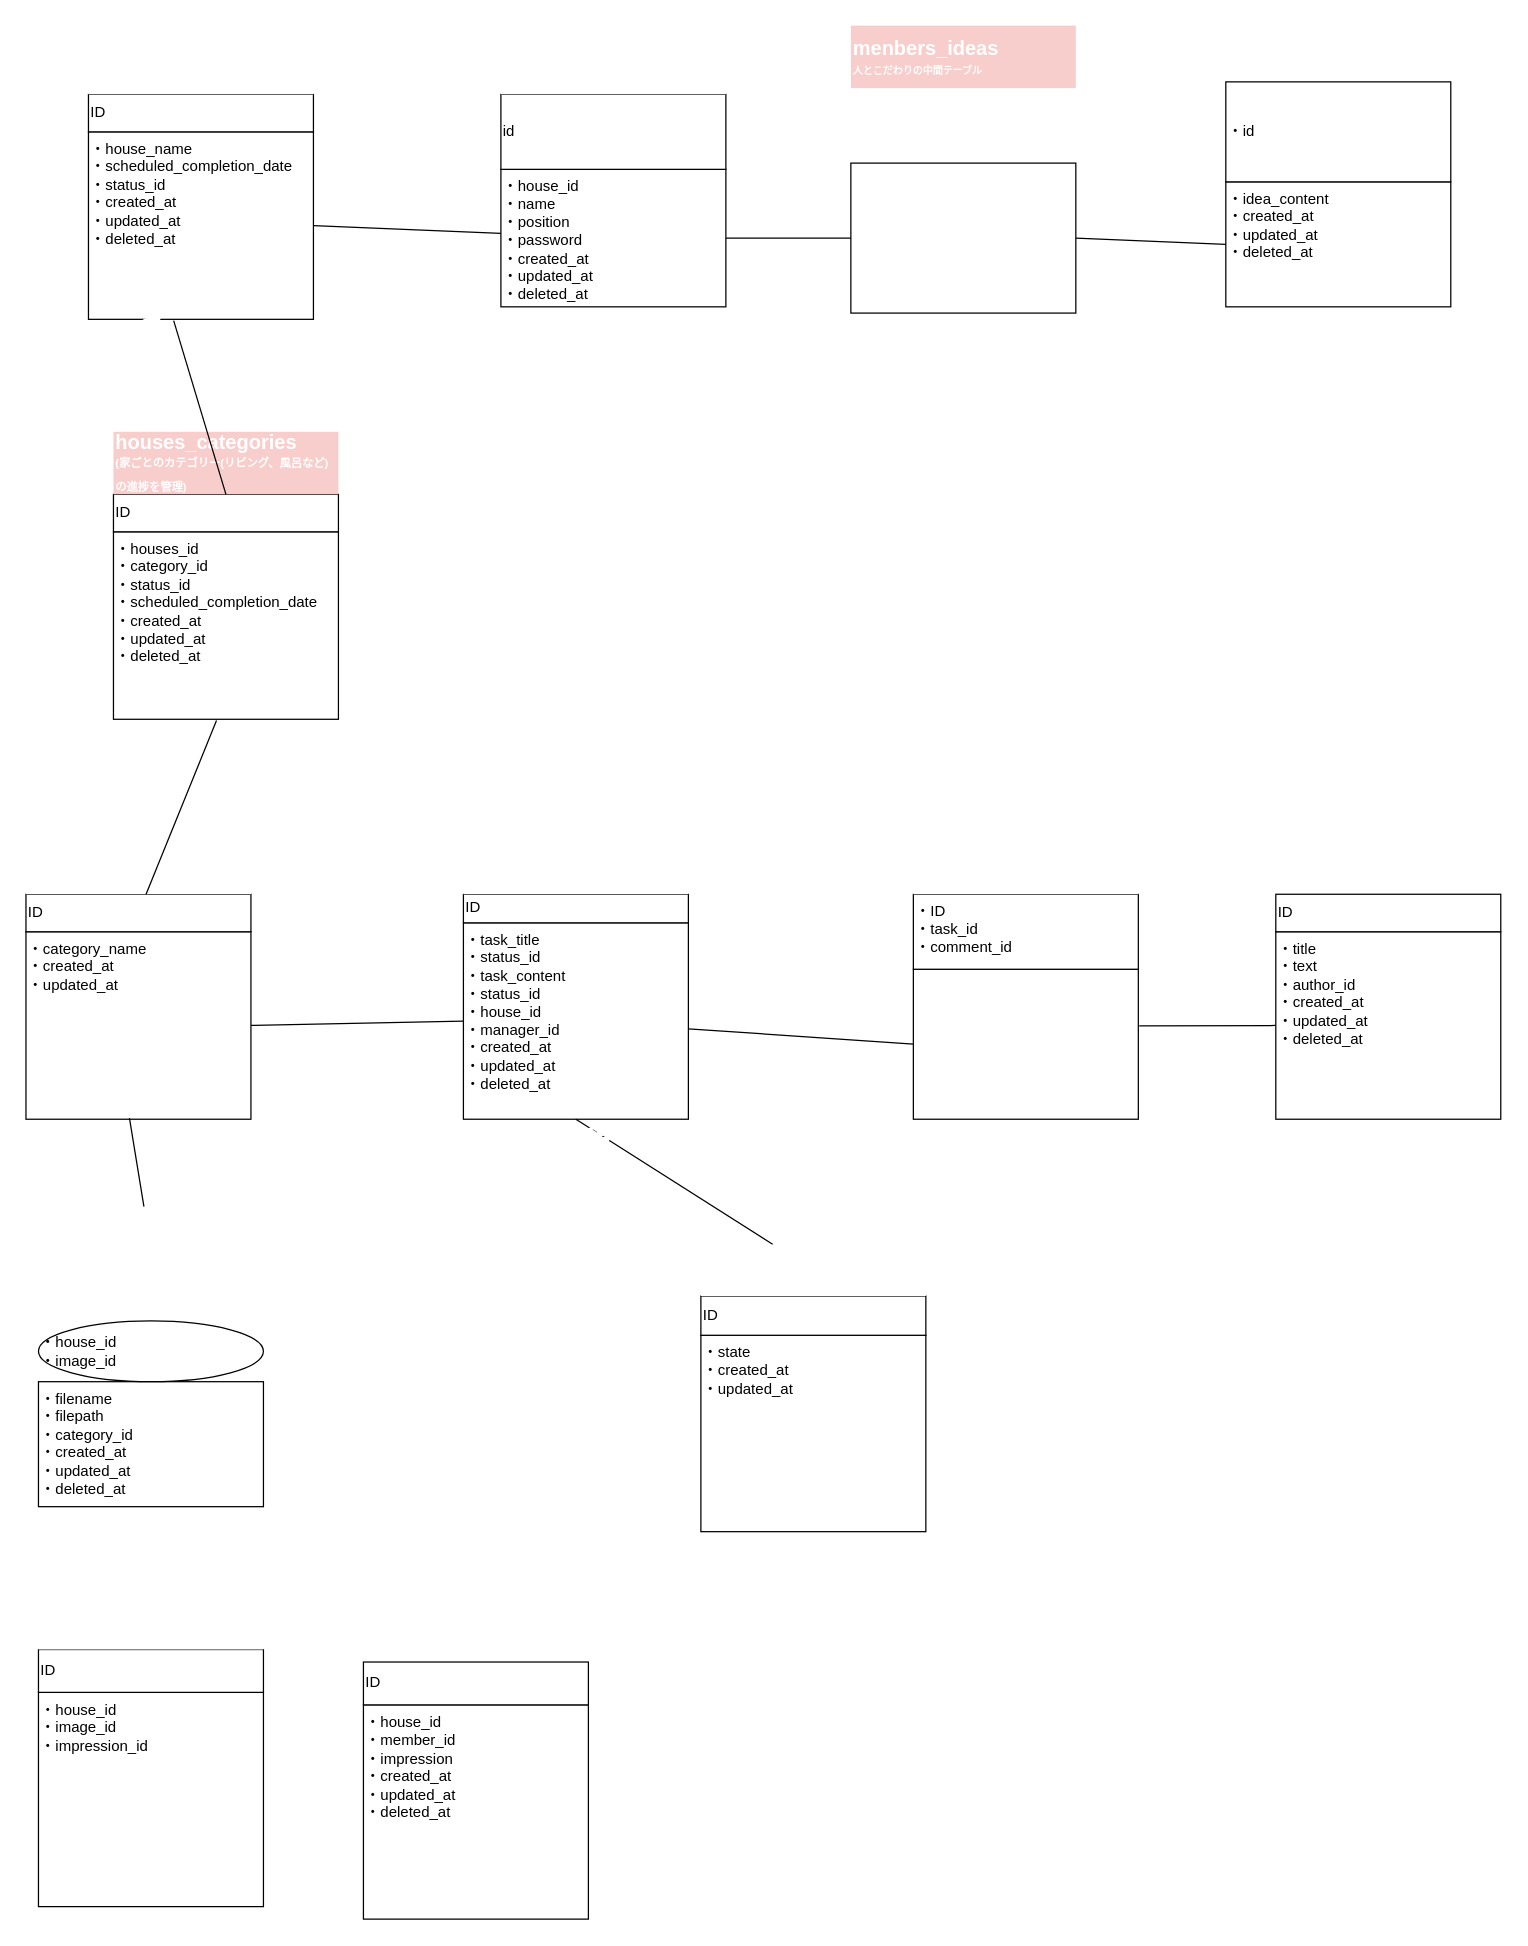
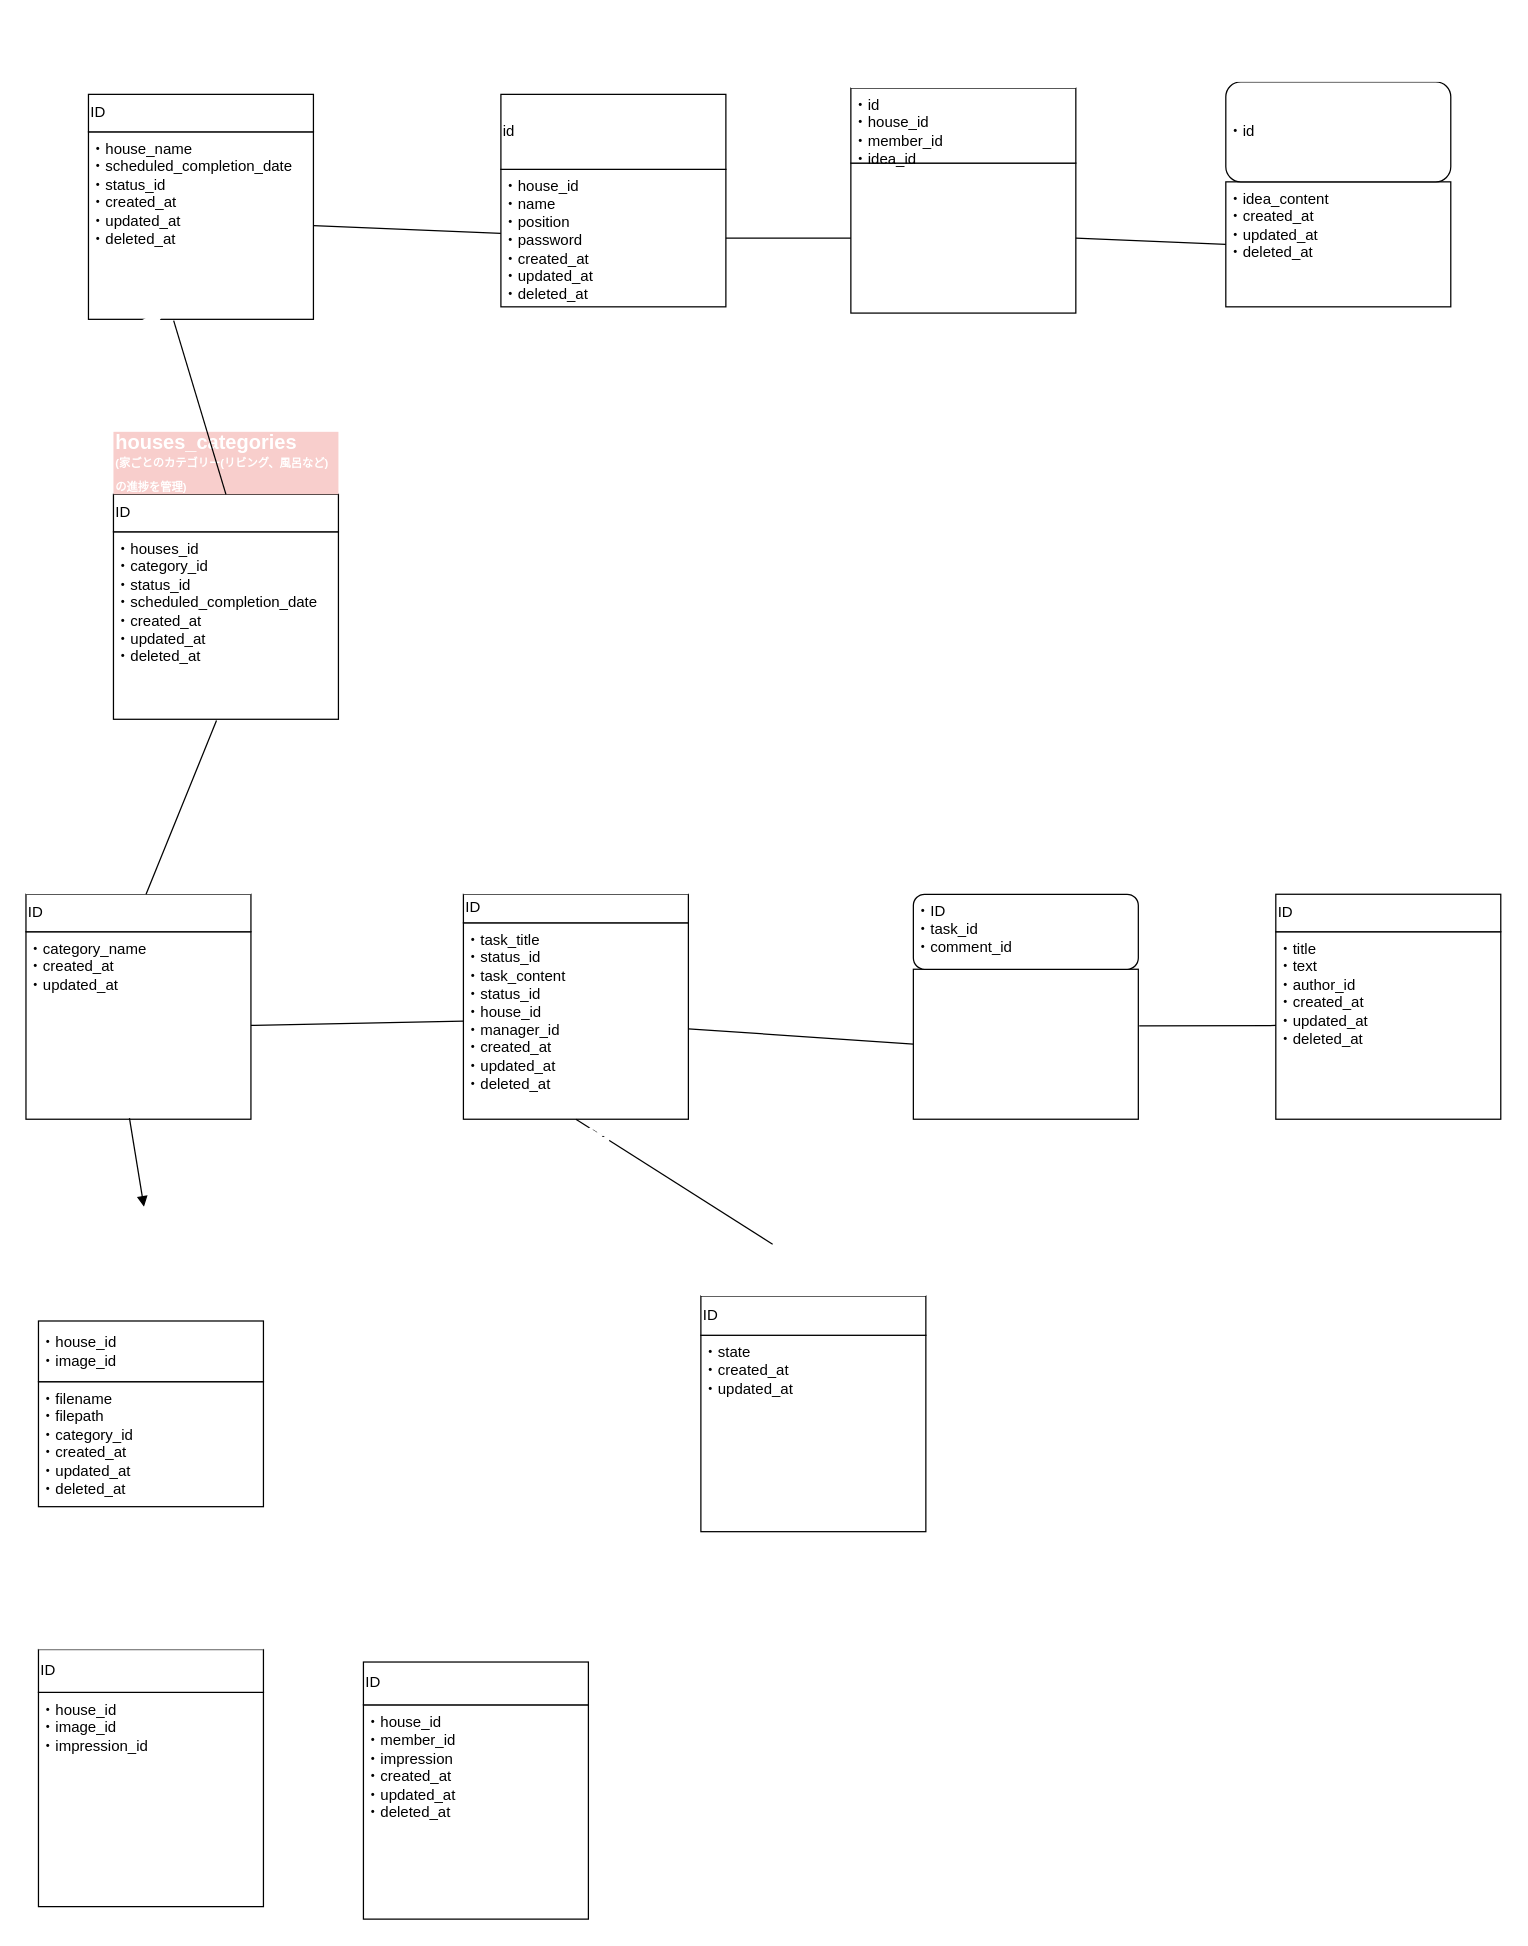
node "menbers_ideas 人とこだわりの中間テーブル": fillcolor #f8cecc -> #ffffff
node "houses (家を管理)": moved (201, 63) -> (201, 51)
node "members (人を管理)": removed
node "ideas": added
node "・id ・house_id ・member_id ・idea_id": added
node "・id": shape rectangle -> rounded rectangle
node "discussions タスクとコメントの中間テーブル": removed
node "・ID ・task_id ・comment_id": shape rectangle -> rounded rectangle
edge "・category_name ・created_at ・updated_at" -- "images (画像を管理)": arrowhead none -> block
node "・house_id ・image_id": shape ellipse -> rectangle
